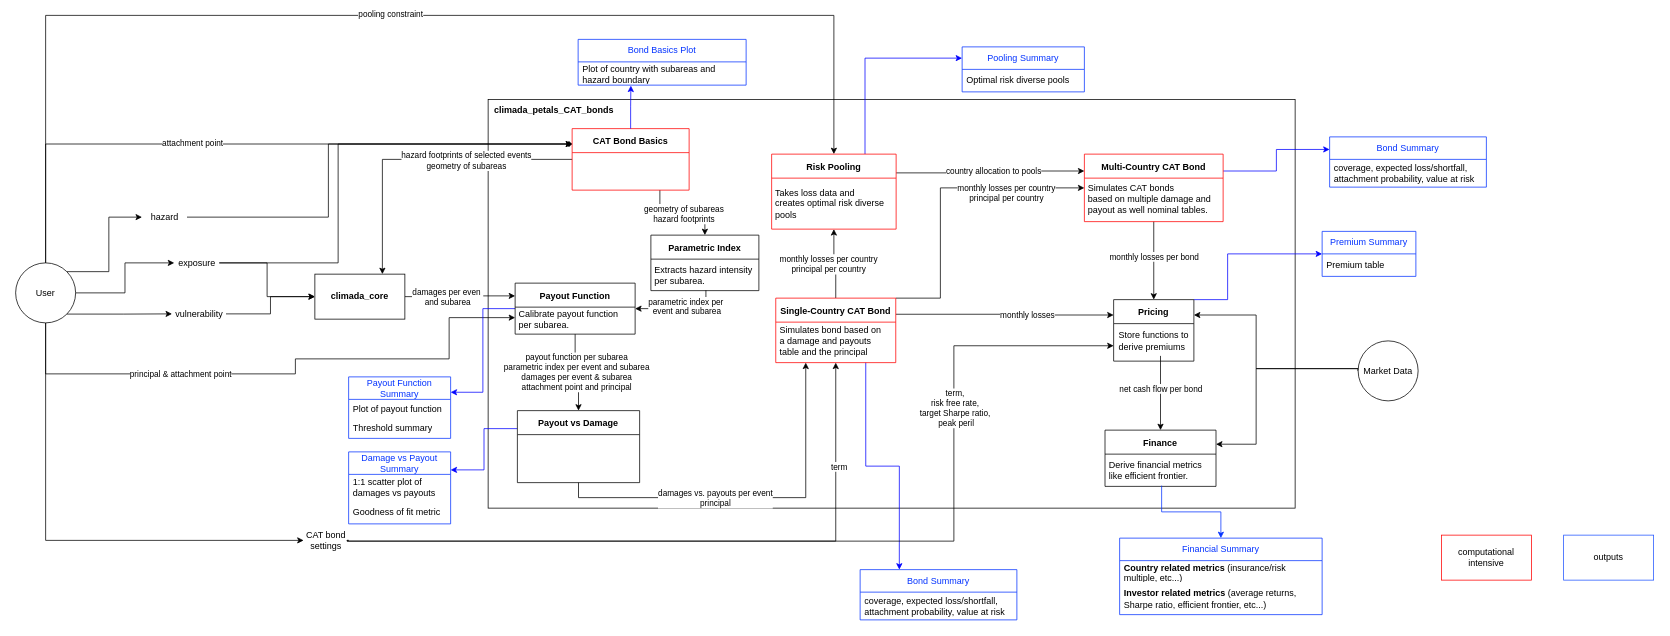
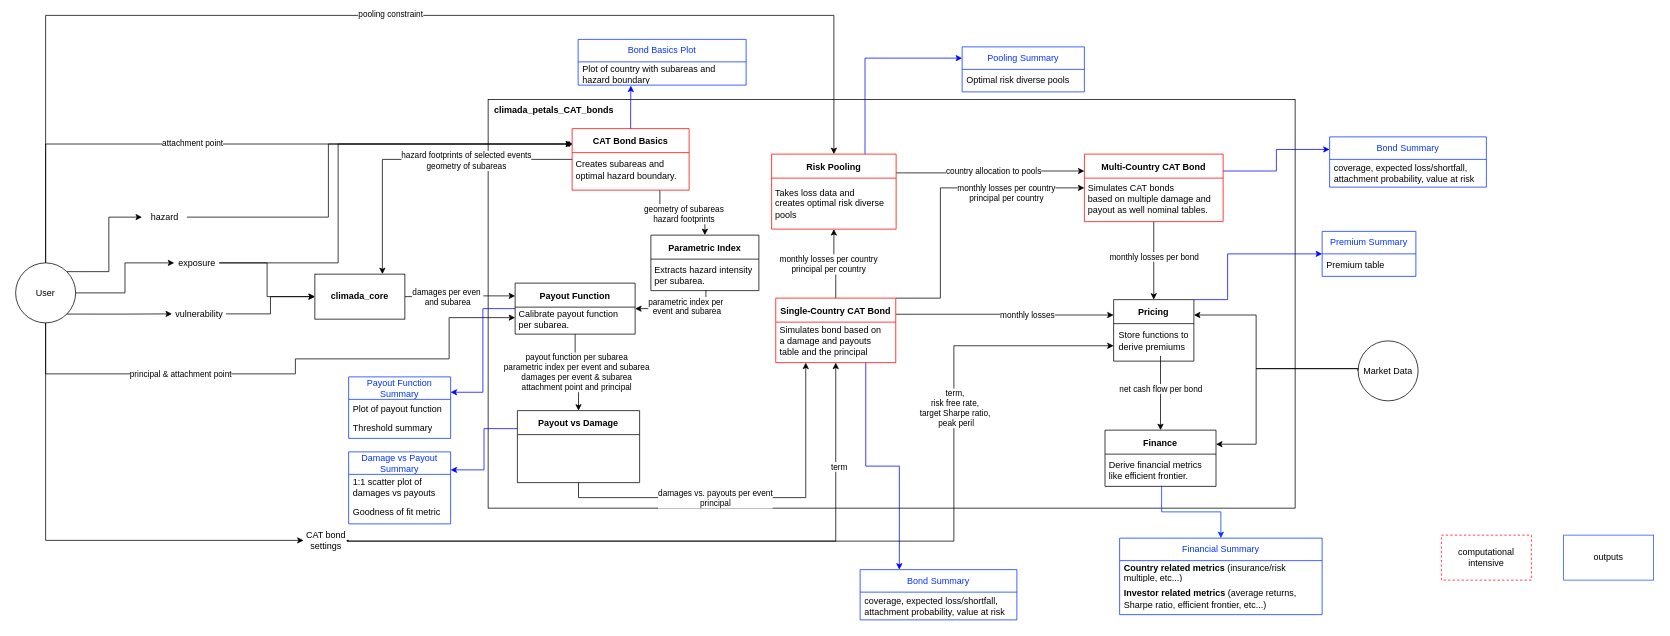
node "Creates subareas and optimal hazard boundary.": added
node "computational intensive": style solid -> dashed
